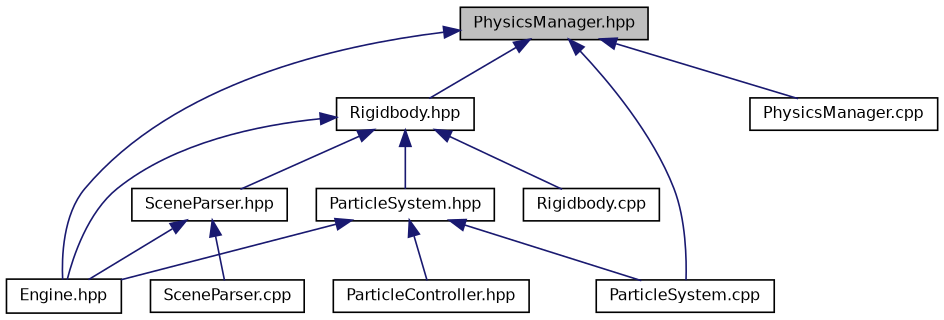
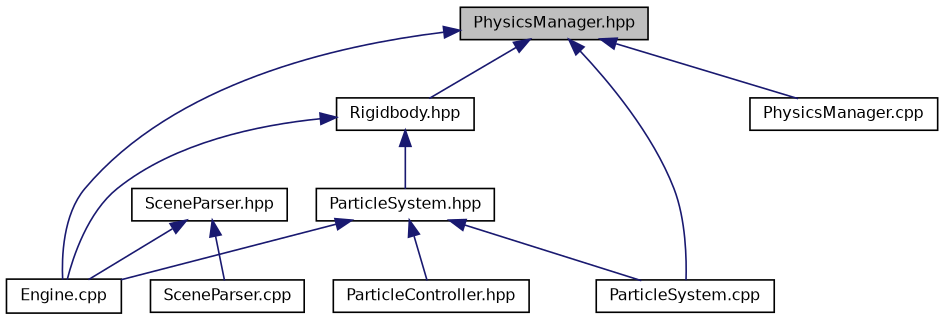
edge "SceneParser.hpp" -> "Rigidbody.hpp": removed
node "Rigidbody.cpp": removed
node "Engine.hpp": label "Engine.hpp" -> "Engine.cpp"
